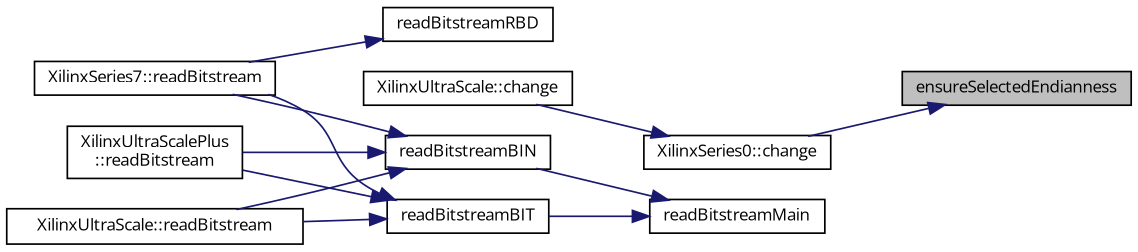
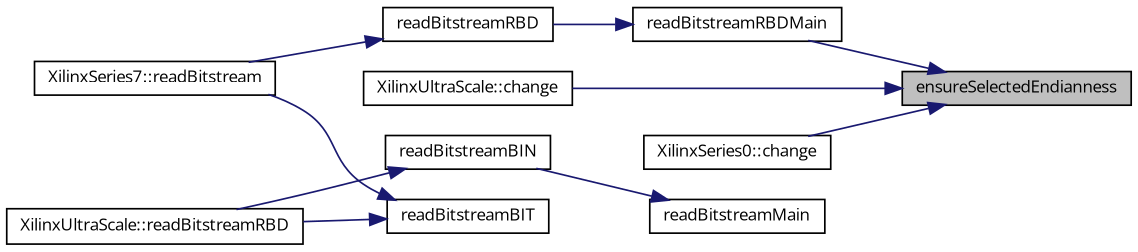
node "readBitstreamRBDMain": added
edge "XilinxSeries7::readBitstream" -> "readBitstreamBIN": removed
edge "XilinxUltraScale::change" -> "XilinxSeries0::change": now "XilinxUltraScale::change" -> "ensureSelectedEndianness"
node "XilinxUltraScalePlus ::readBitstream": removed
edge "readBitstreamBIT" -> "readBitstreamMain": removed
node "XilinxUltraScale::readBitstream": label "XilinxUltraScale::readBitstream" -> "XilinxUltraScale::readBitstreamRBD"
